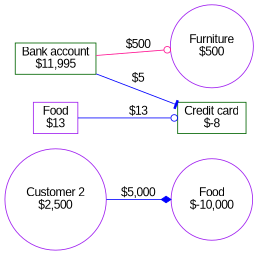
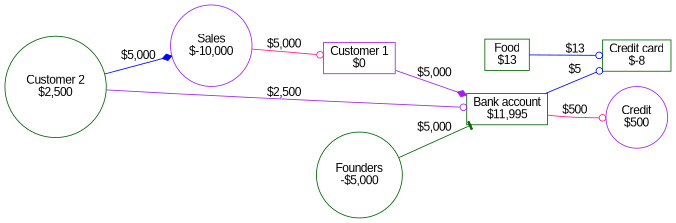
node "Furniture $500": label "Furniture $500" -> "Credit $500"
node "Customer 1 $0": added
edge "Bank account $11,995" -> "Credit card $-8": arrowhead tee -> odot
edge "Customer 2 $2,500" -> "Bank account $11,995": added, label "$2,500"
node "Food $13": color purple -> darkgreen
node "Founders -$5,000": added
node "Customer 2 $2,500": color purple -> darkgreen
node "Food $-10,000": label "Food $-10,000" -> "Sales $-10,000"
